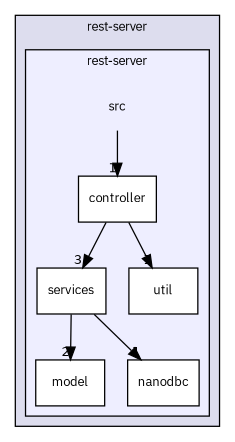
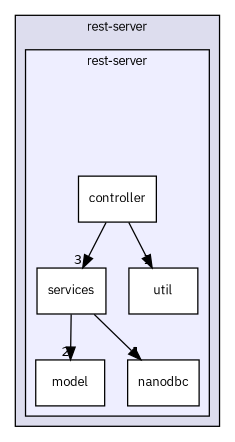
node "src": removed
